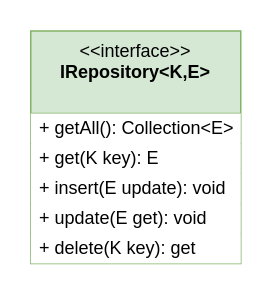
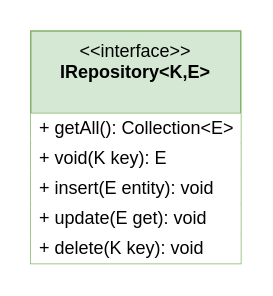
node "+ get(K key): E": label "+ get(K key): E" -> "+ void(K key): E"
node "+ insert(E update): void": label "+ insert(E update): void" -> "+ insert(E entity): void"
node "+ delete(K key): get": label "+ delete(K key): get" -> "+ delete(K key): void"
